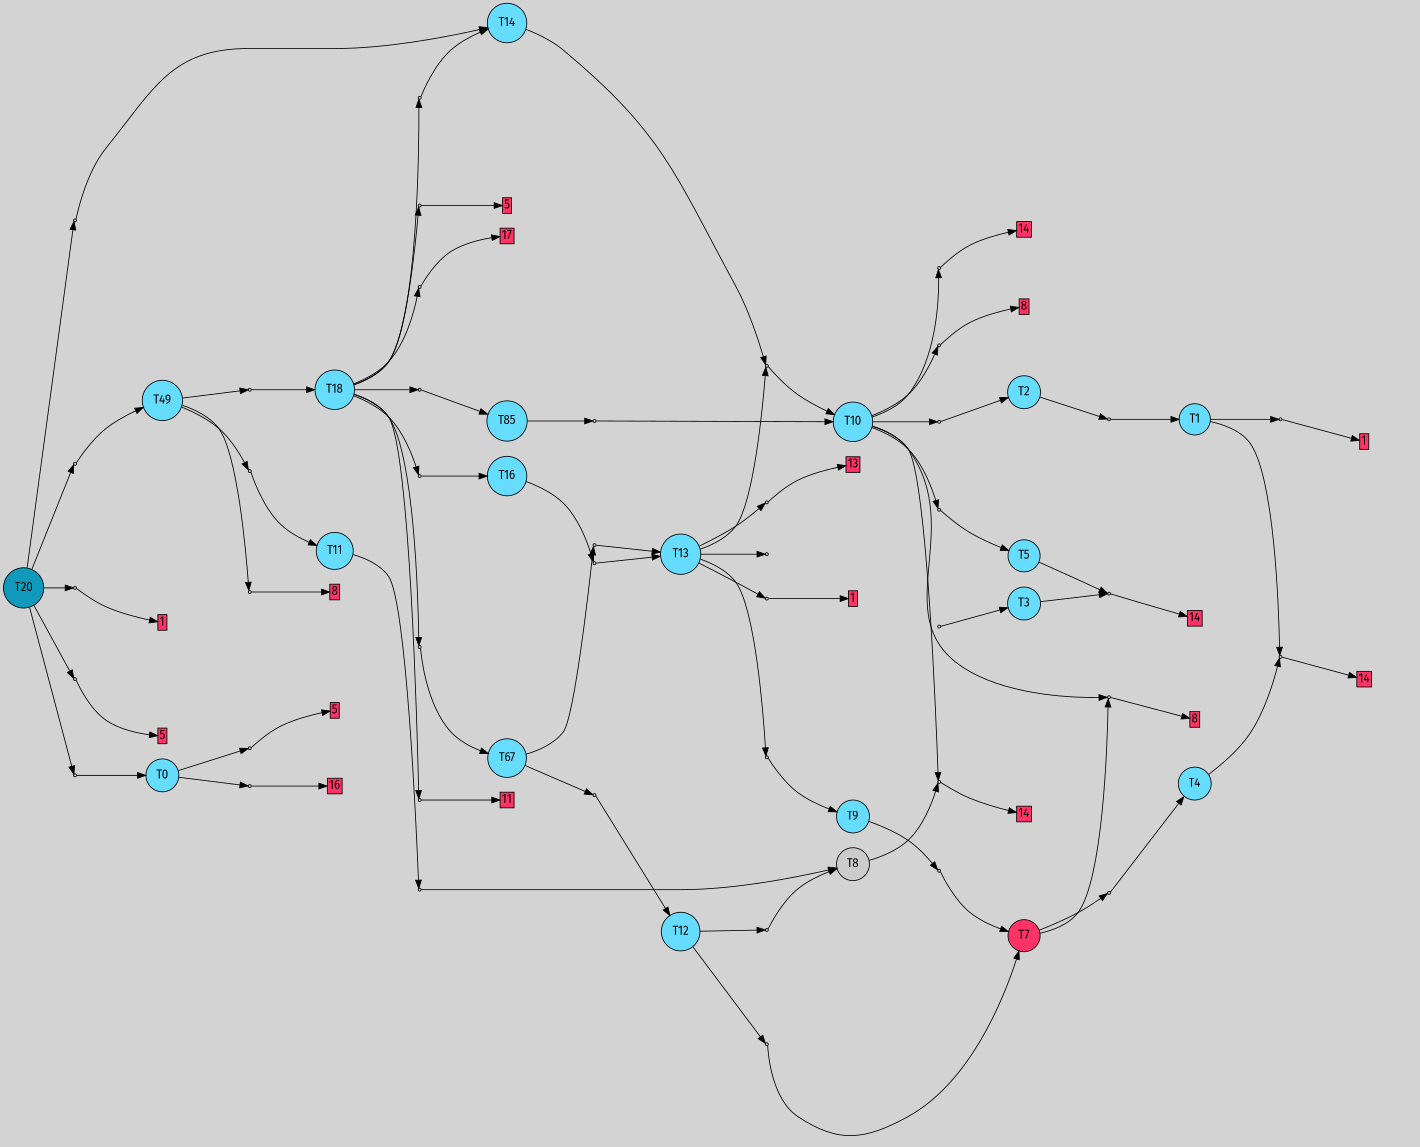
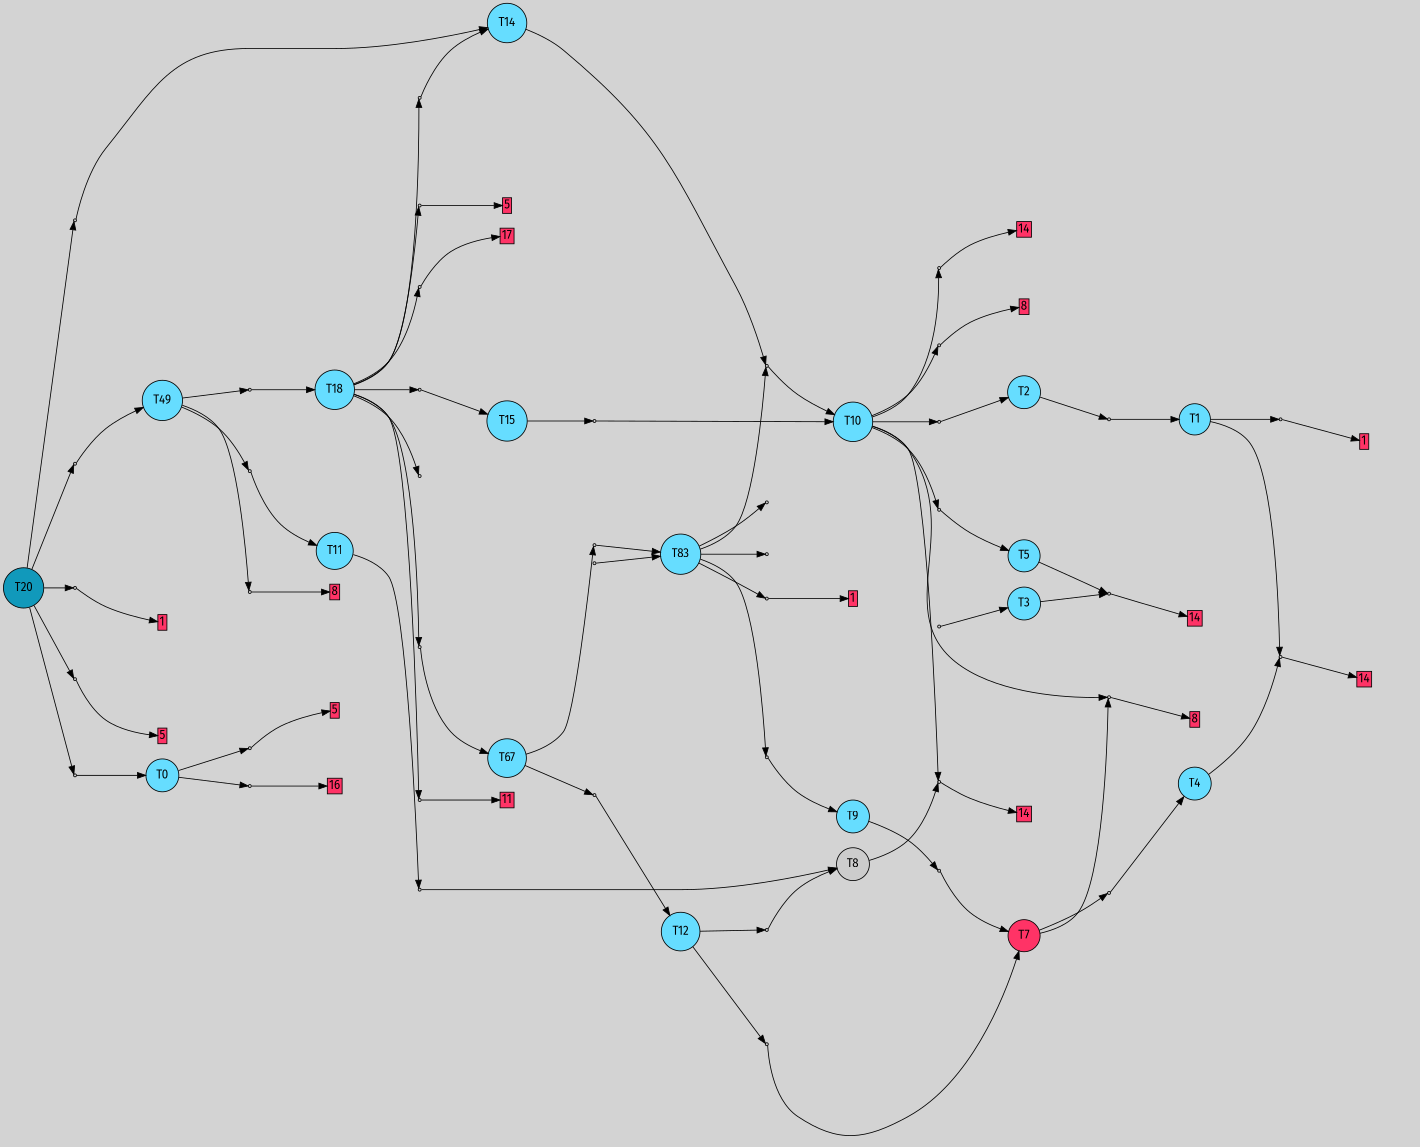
node "T85": label "T85" -> "T15"
node "13": removed
node "T16": removed
node "T13": label "T13" -> "T83"
